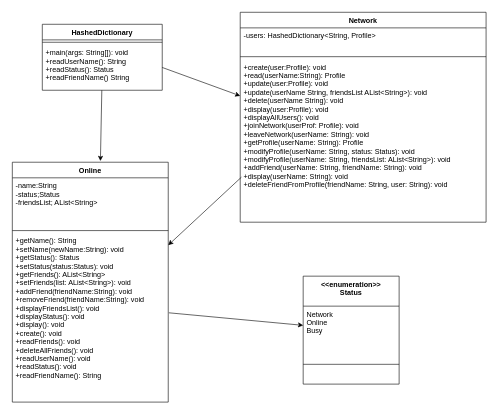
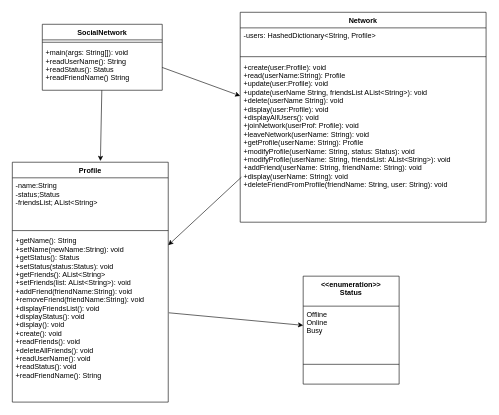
node "HashedDictionary": label "HashedDictionary" -> "SocialNetwork"
node "Online": label "Online" -> "Profile"
node "Network Online Busy": label "Network Online Busy" -> "Offline Online Busy"
